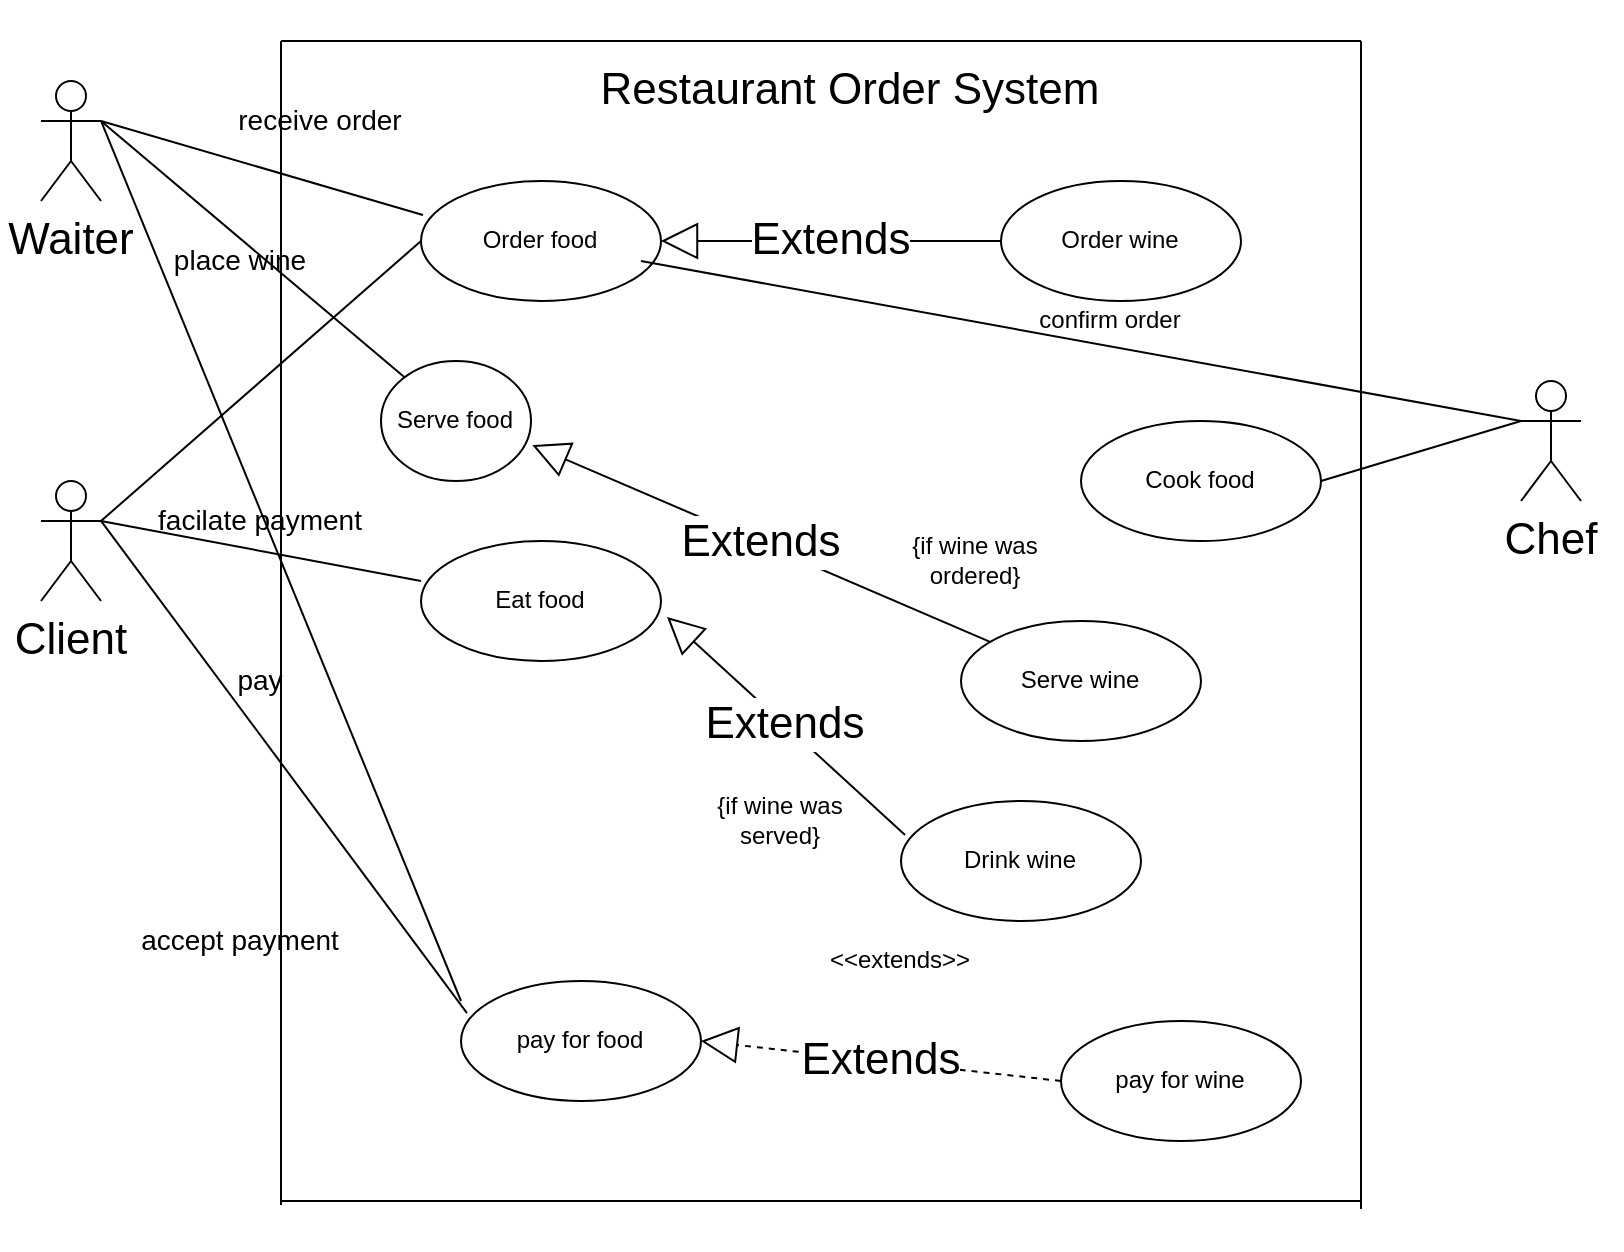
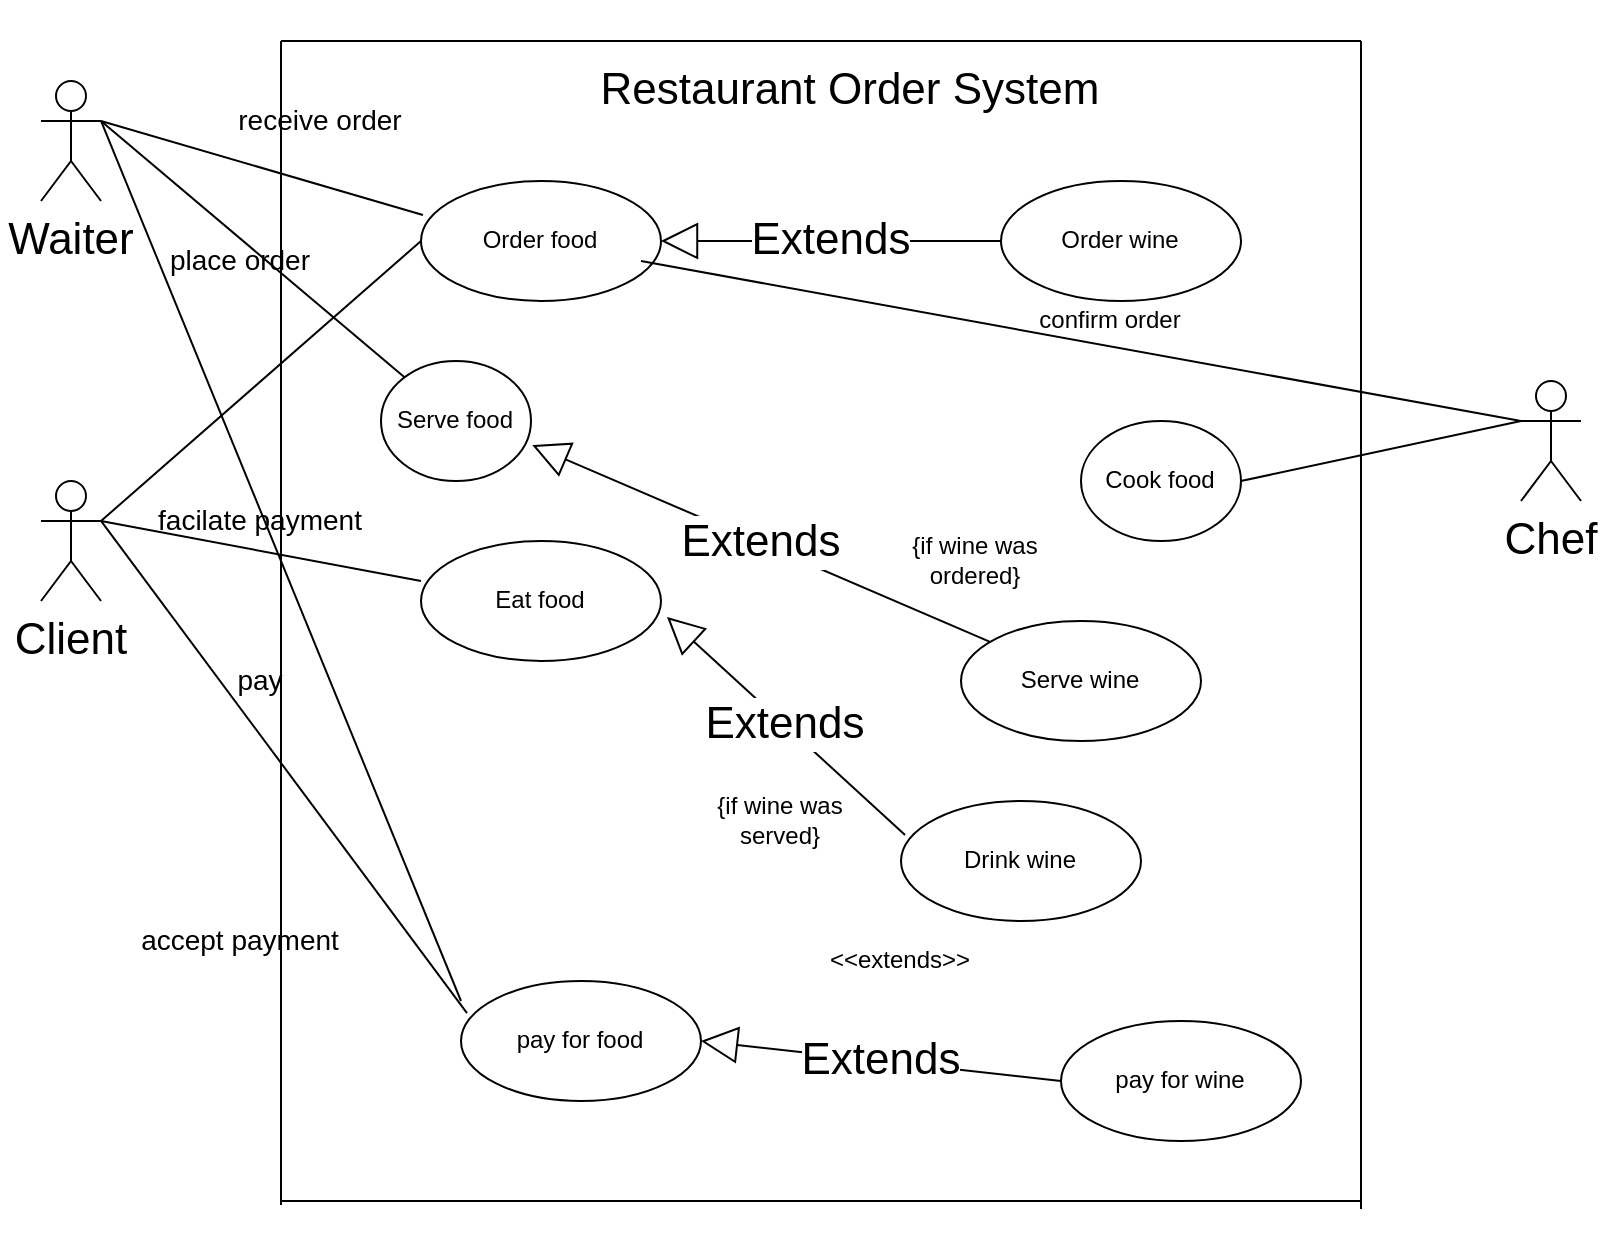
node "place wine": label "place wine" -> "place order"
node "Cook food": size 240x120 -> 160x120
edge "pay for wine" -> "pay for food": style dashed -> solid
